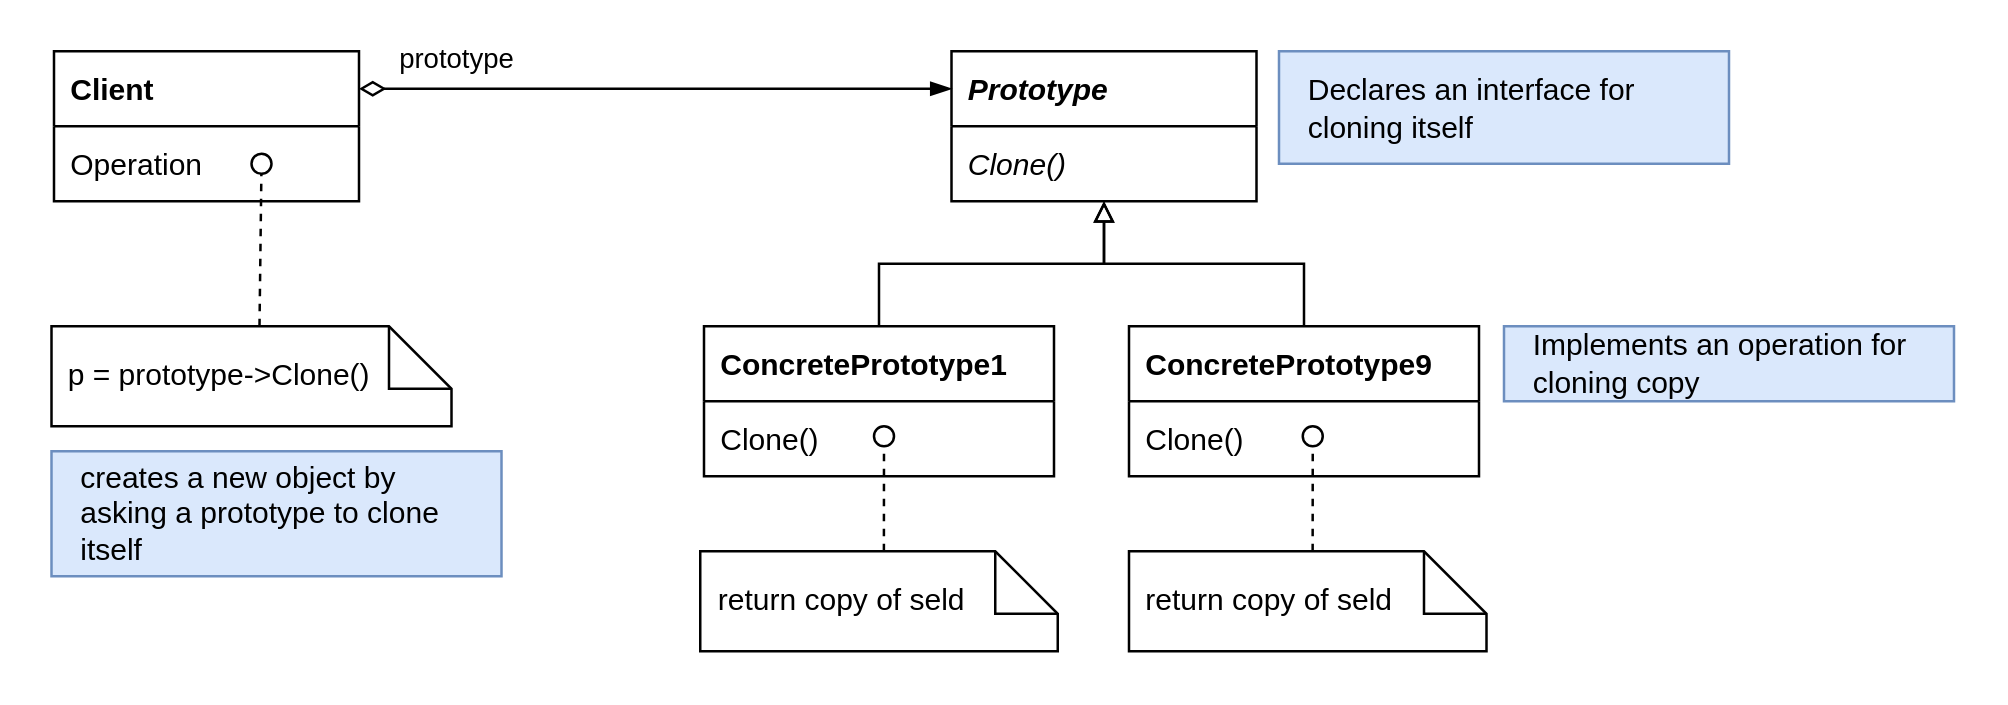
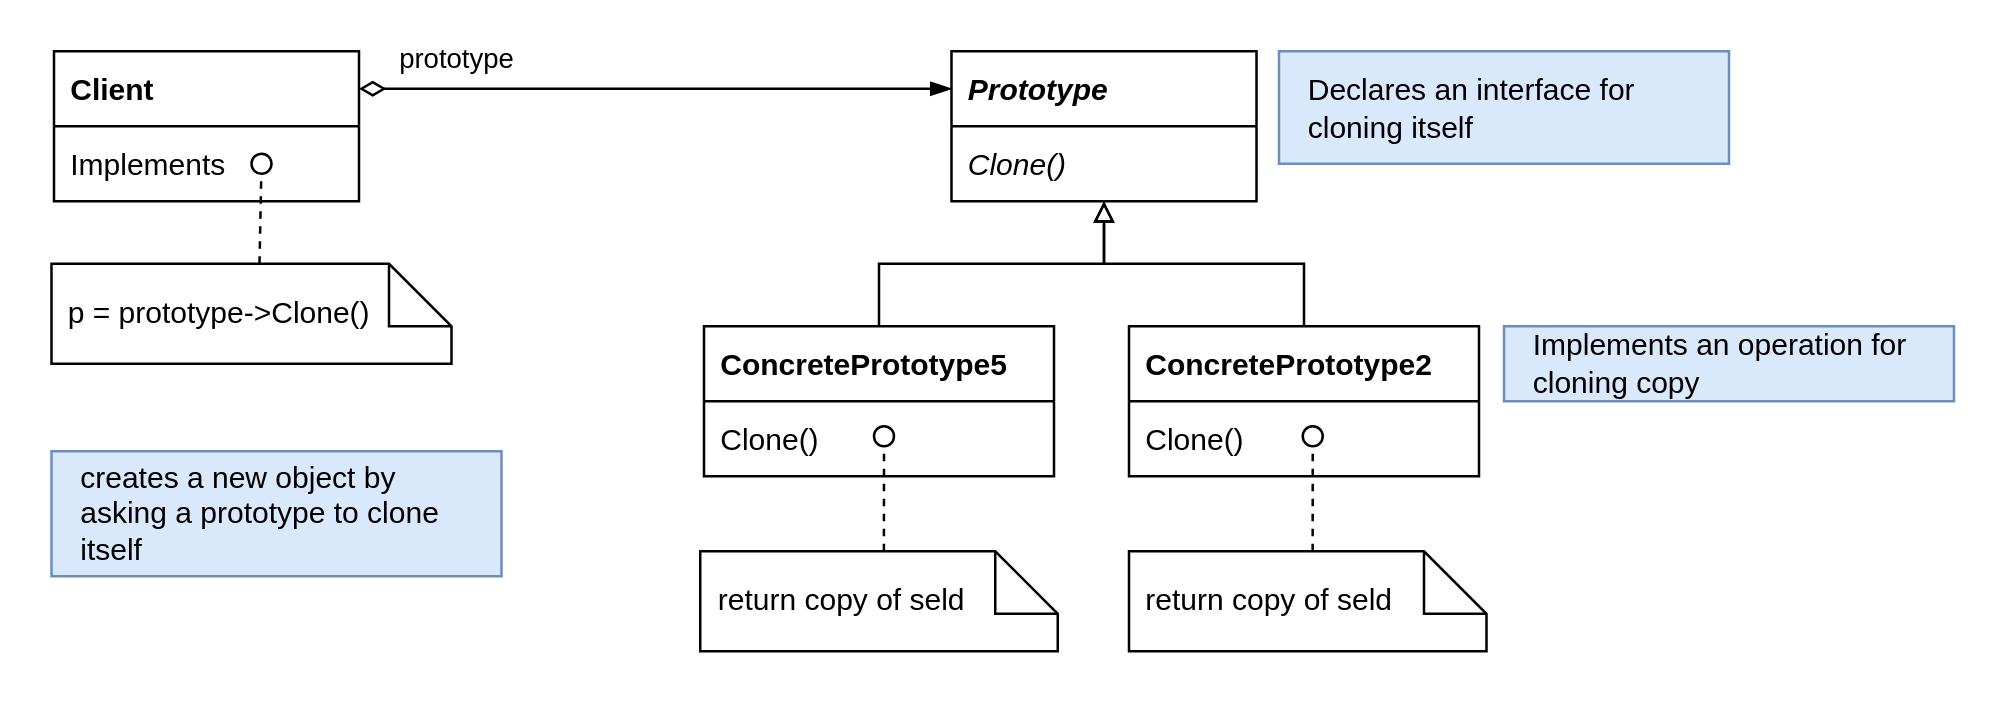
node "Operation": label "Operation" -> "Implements"
node "ConcretePrototype1": label "ConcretePrototype1" -> "ConcretePrototype5"
node "ConcretePrototype9": label "ConcretePrototype9" -> "ConcretePrototype2"
node "p = prototype->Clone()": moved (251, 376) -> (251, 314)
